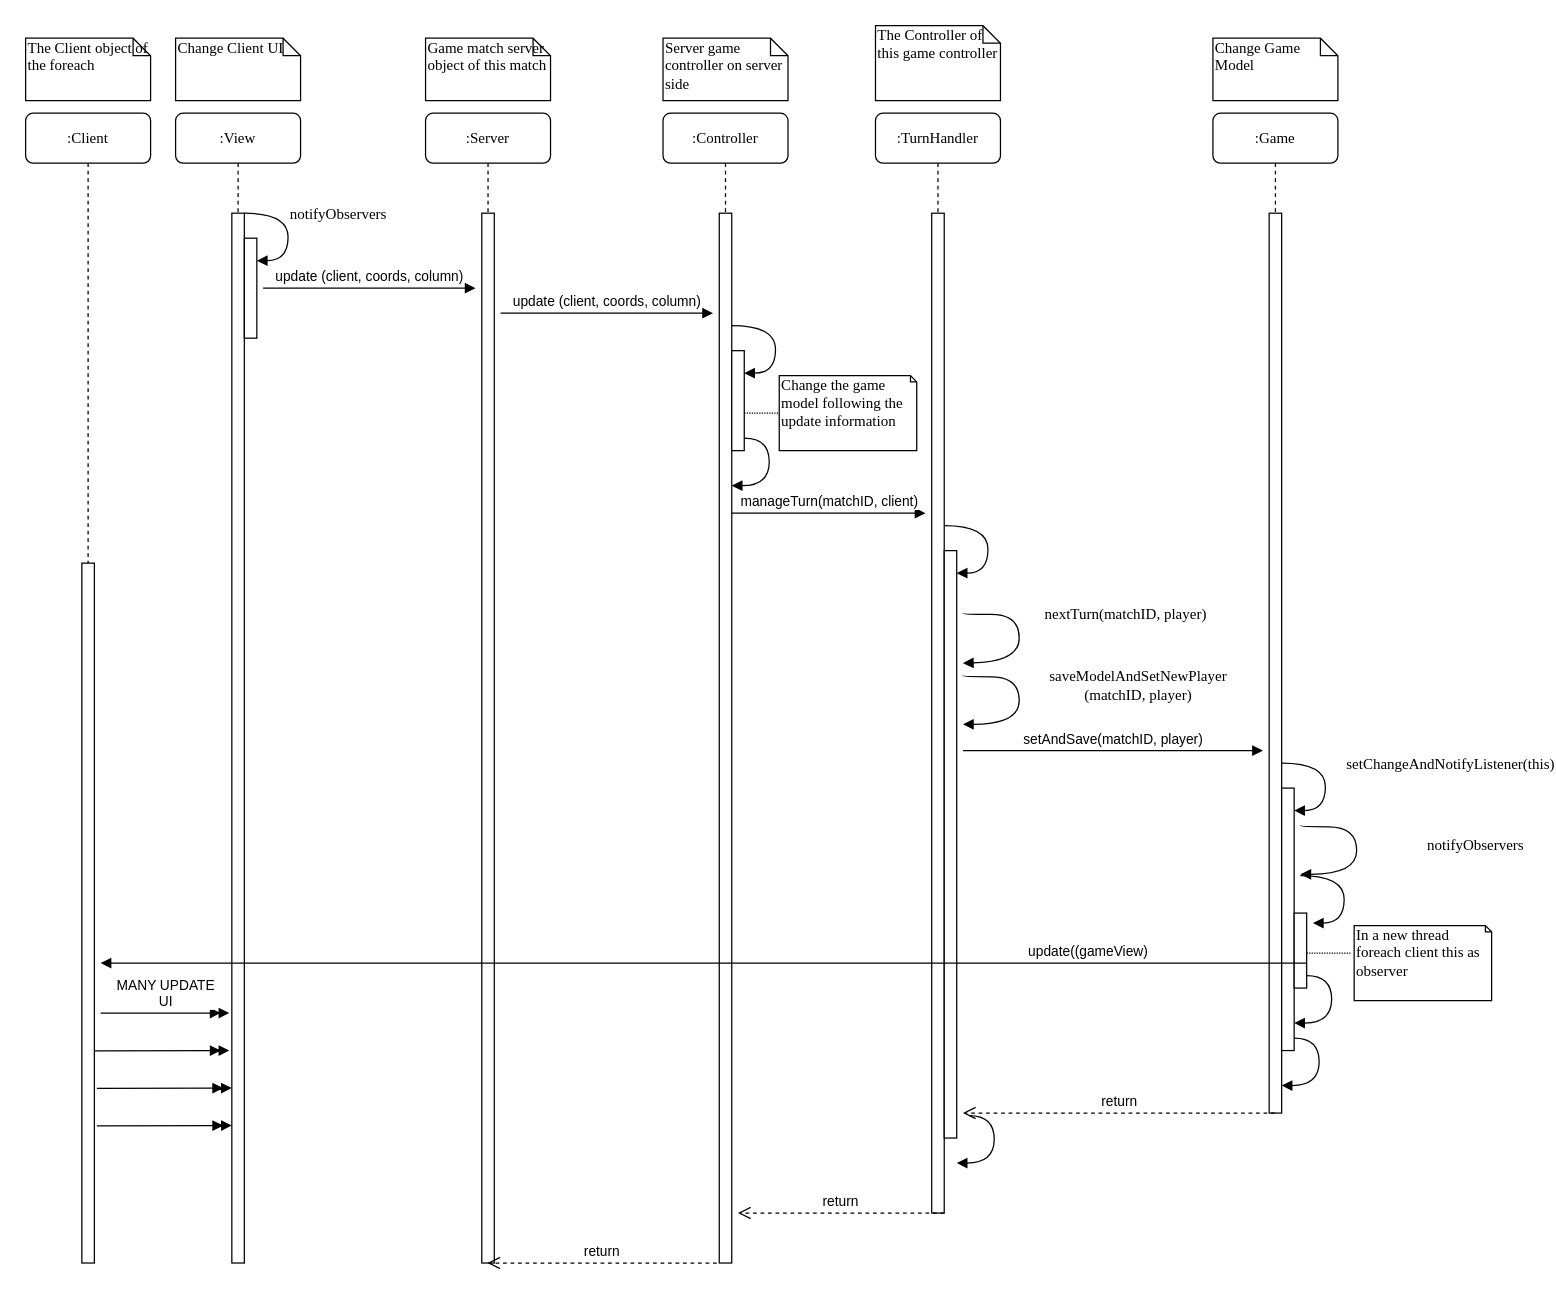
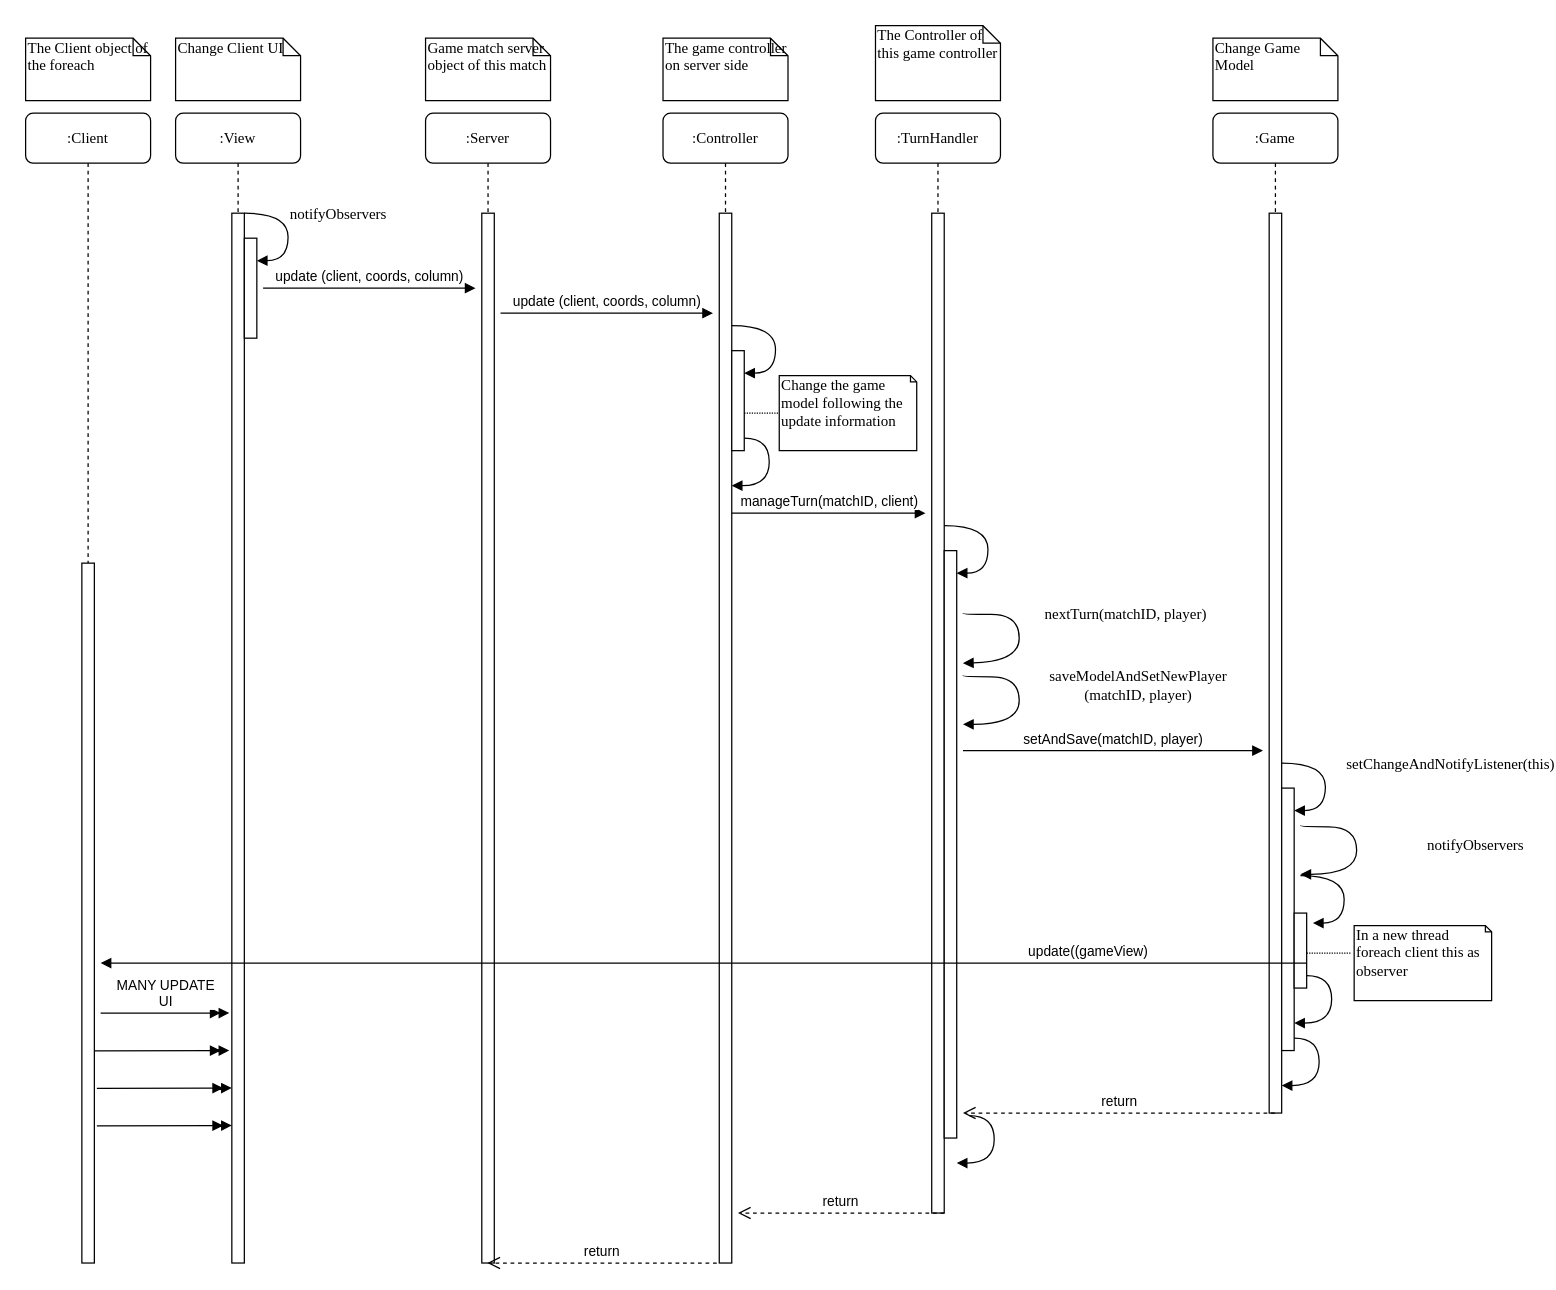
node "Server game controller on server side": label "Server game controller on server side" -> "The game controller on server side"
